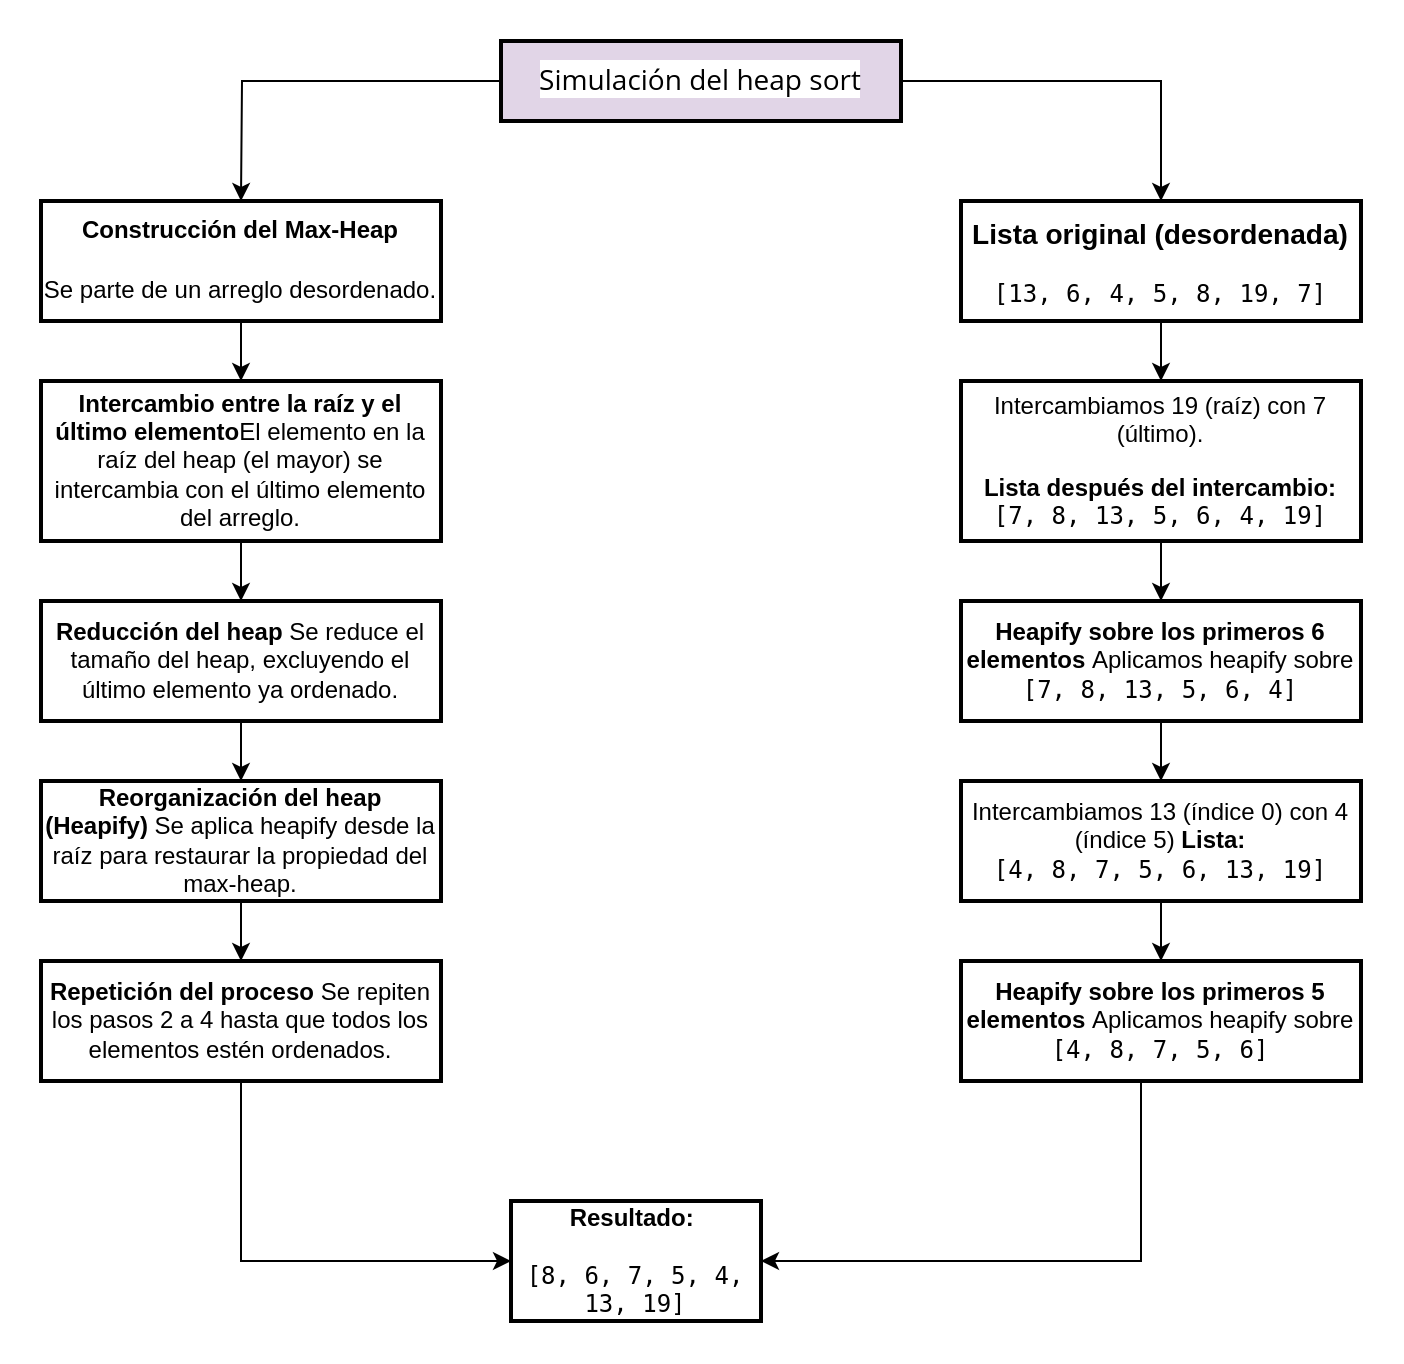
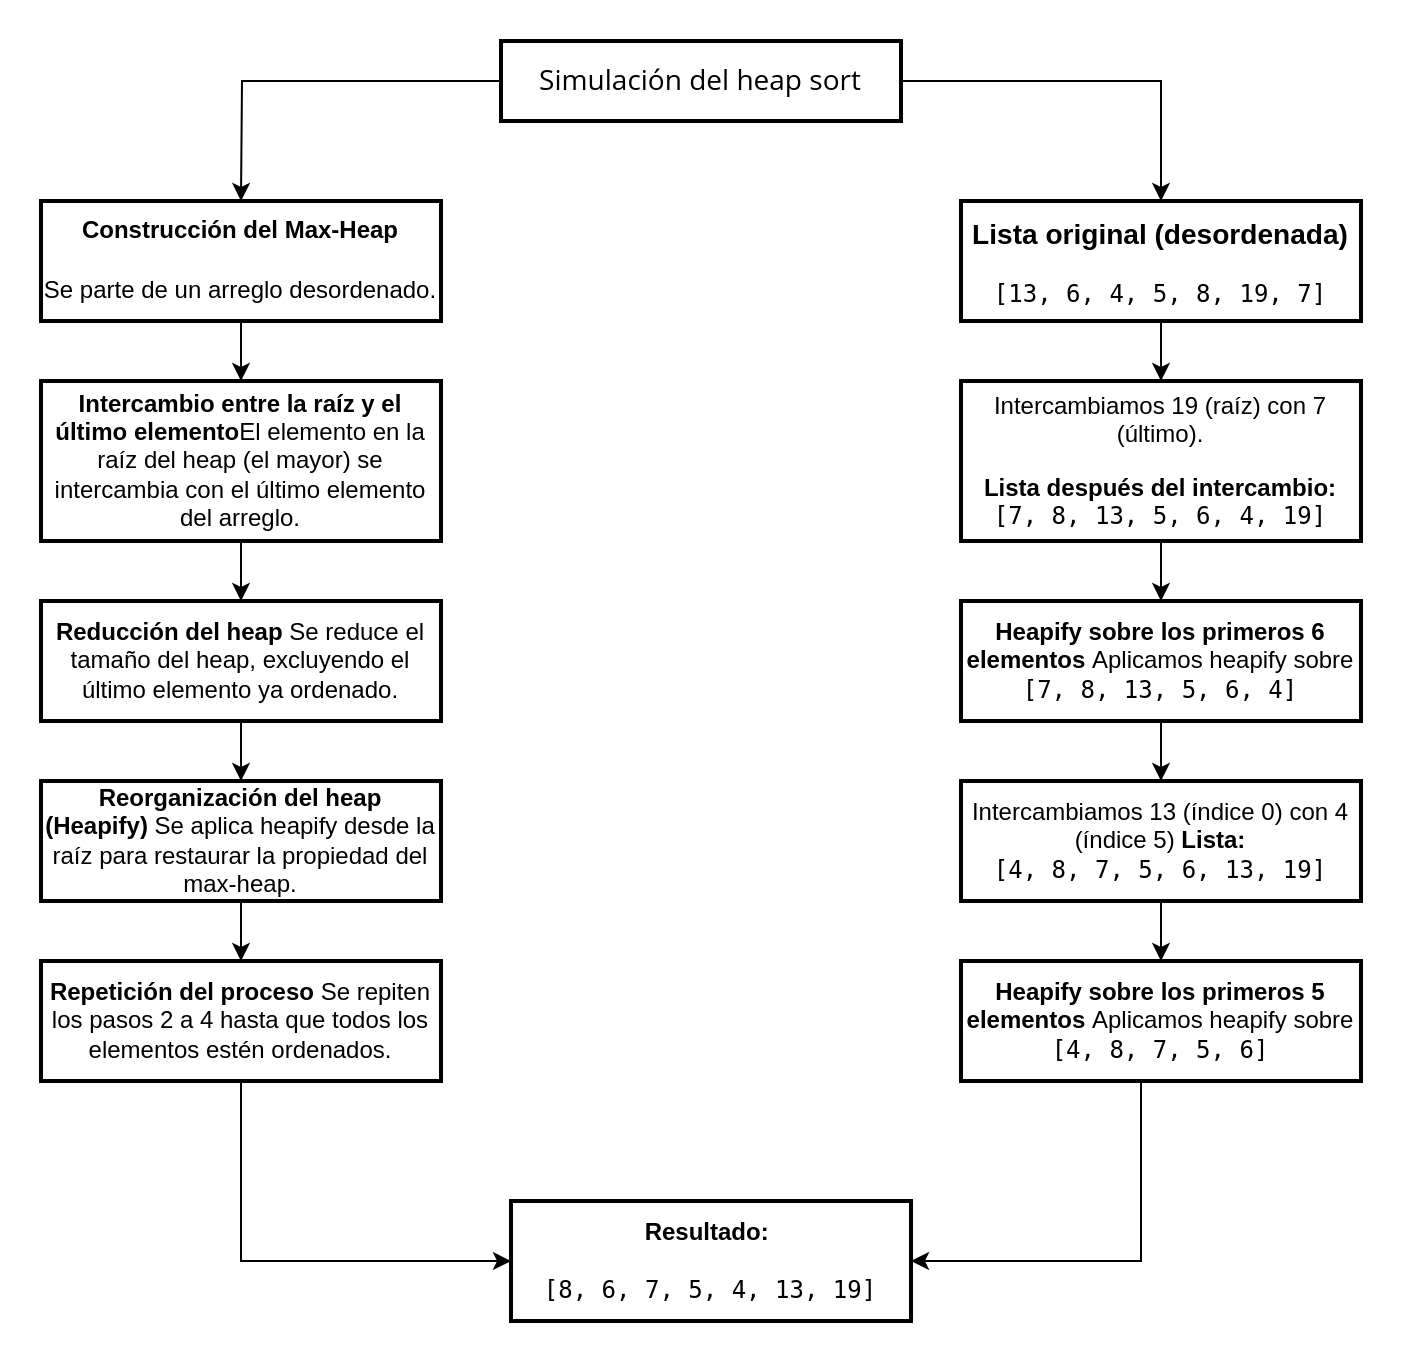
node "Simulación del heap sort": fillcolor #e1d5e7 -> #ffffff
node "Resultado: [8, 6, 7, 5, 4, 13, 19]": size 250x120 -> 400x120
